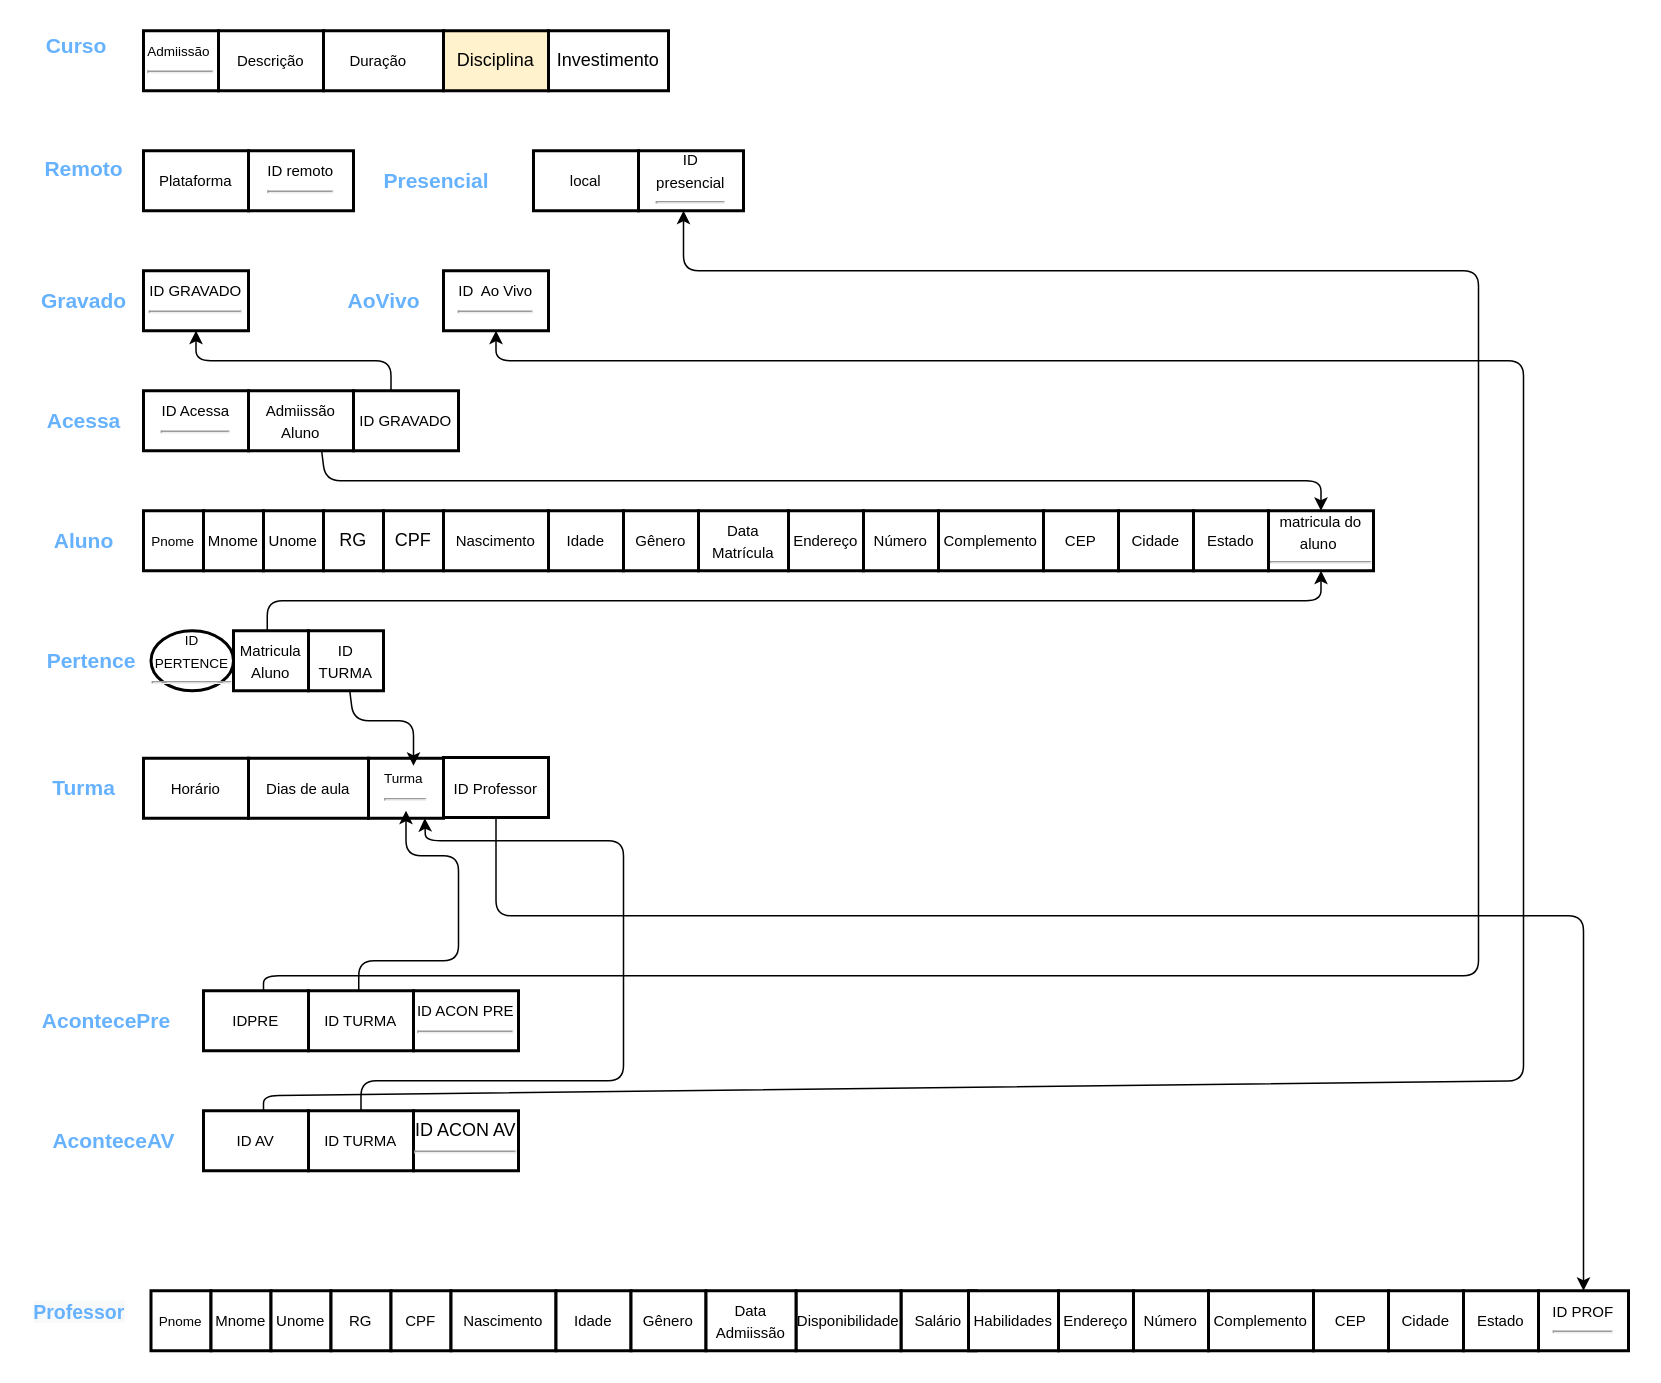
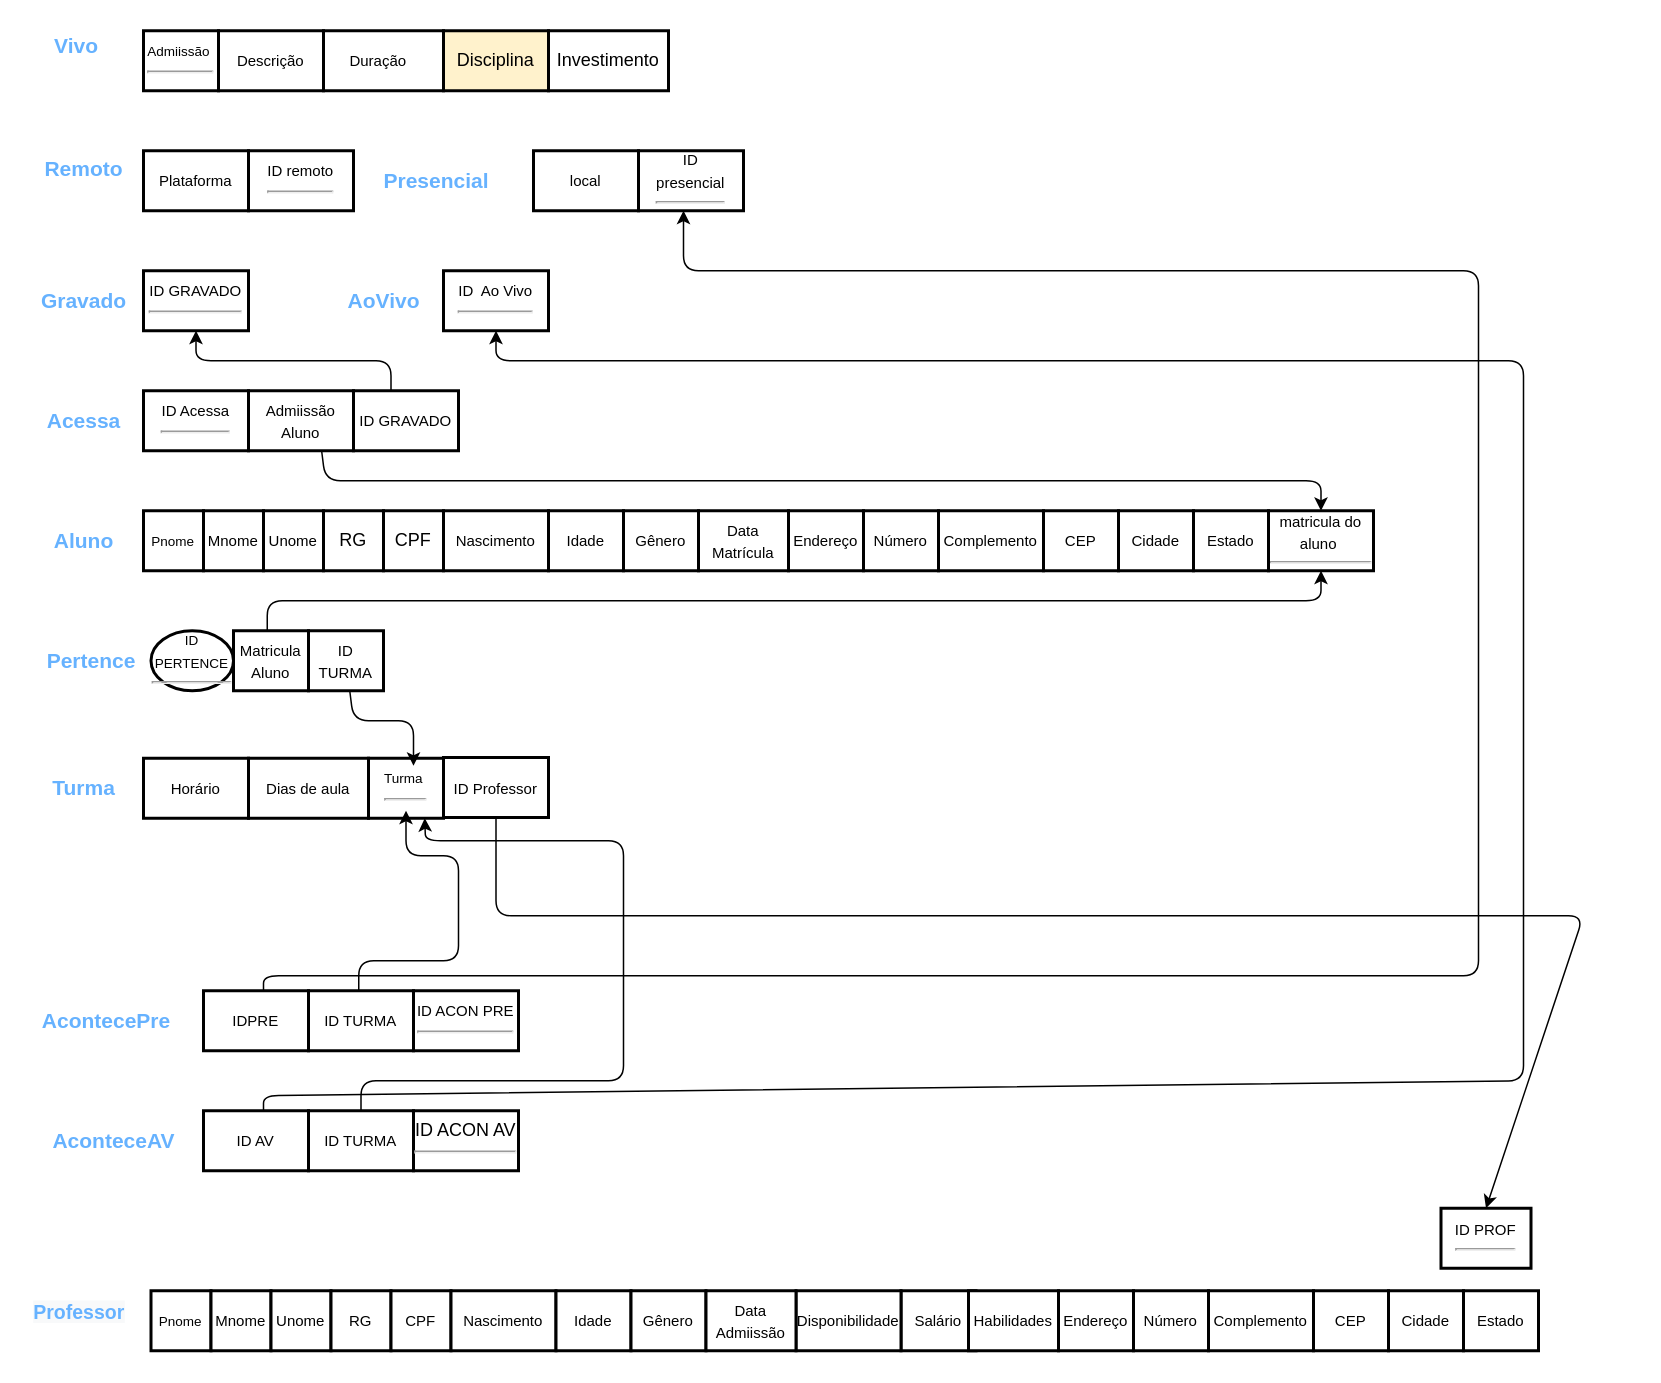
node "Curso": label "Curso" -> "Vivo"
node "ID PROF": moved (1583, 1321) -> (1486, 1238)
